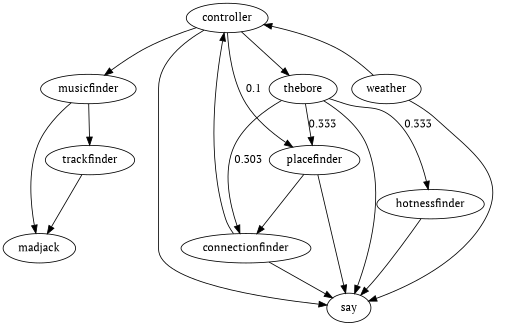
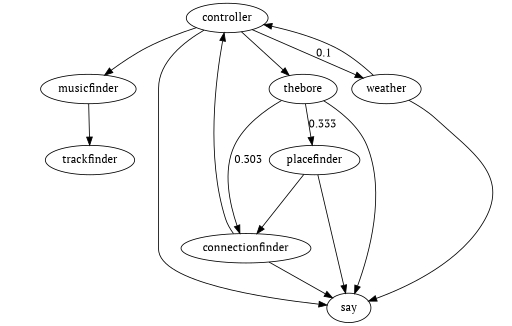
edge "controller" -> "placefinder": now "controller" -> "weather"
node "hotnessfinder": removed
node "madjack": removed
